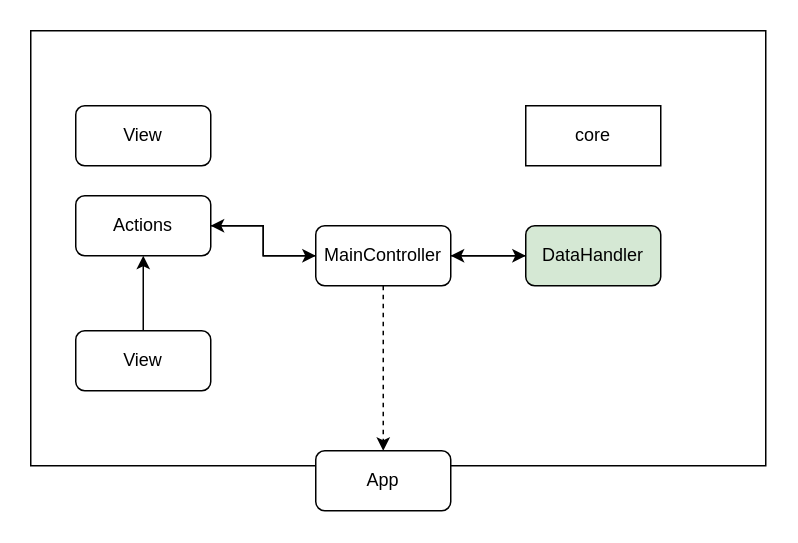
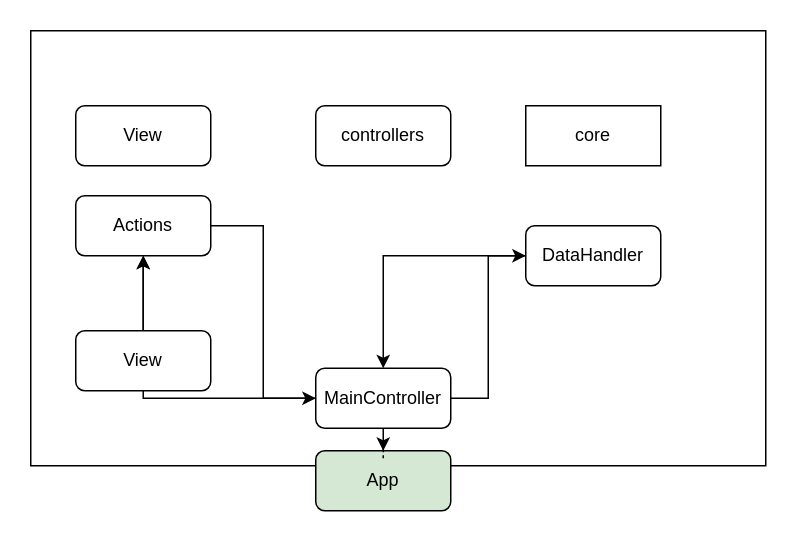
node "controllers": added
node "MainController": moved (383, 256) -> (383, 398)
node "DataHandler": fillcolor #d5e8d4 -> #ffffff
node "App": fillcolor #ffffff -> #d5e8d4
